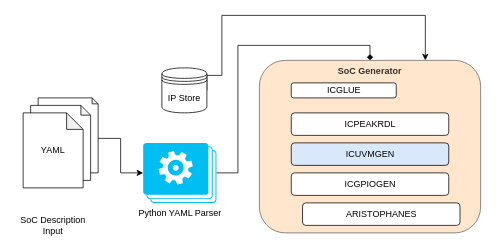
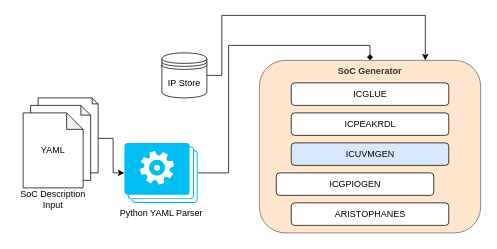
node "IP Store": moved (184, 90) -> (184, 75)
node "ICGLUE": size 105x15 -> 158x23
node "Python YAML Parser": moved (180, 173) -> (161, 173)
node "ICGPIOGEN": moved (370, 184) -> (355, 184)
node "ARISTOPHANES": moved (381, 214) -> (370, 214)
node "SoC Description Input": moved (53, 225) -> (53, 199)
